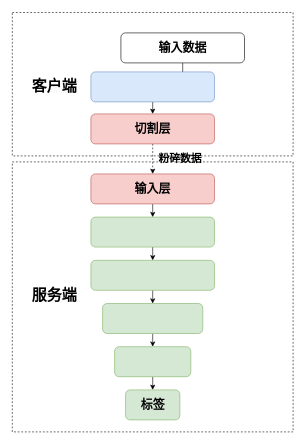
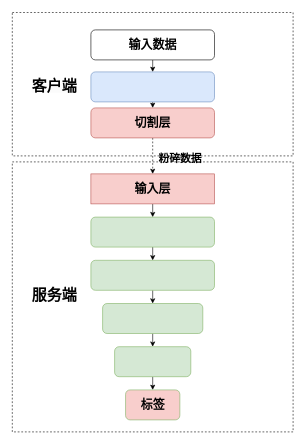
node "输入数据": moved (183, 48) -> (153, 45)
node "切割层": moved (153, 129) -> (153, 123)
node "输入层": shape rounded rectangle -> rectangle
node "标签": fillcolor #d5e8d4 -> #f8cecc
